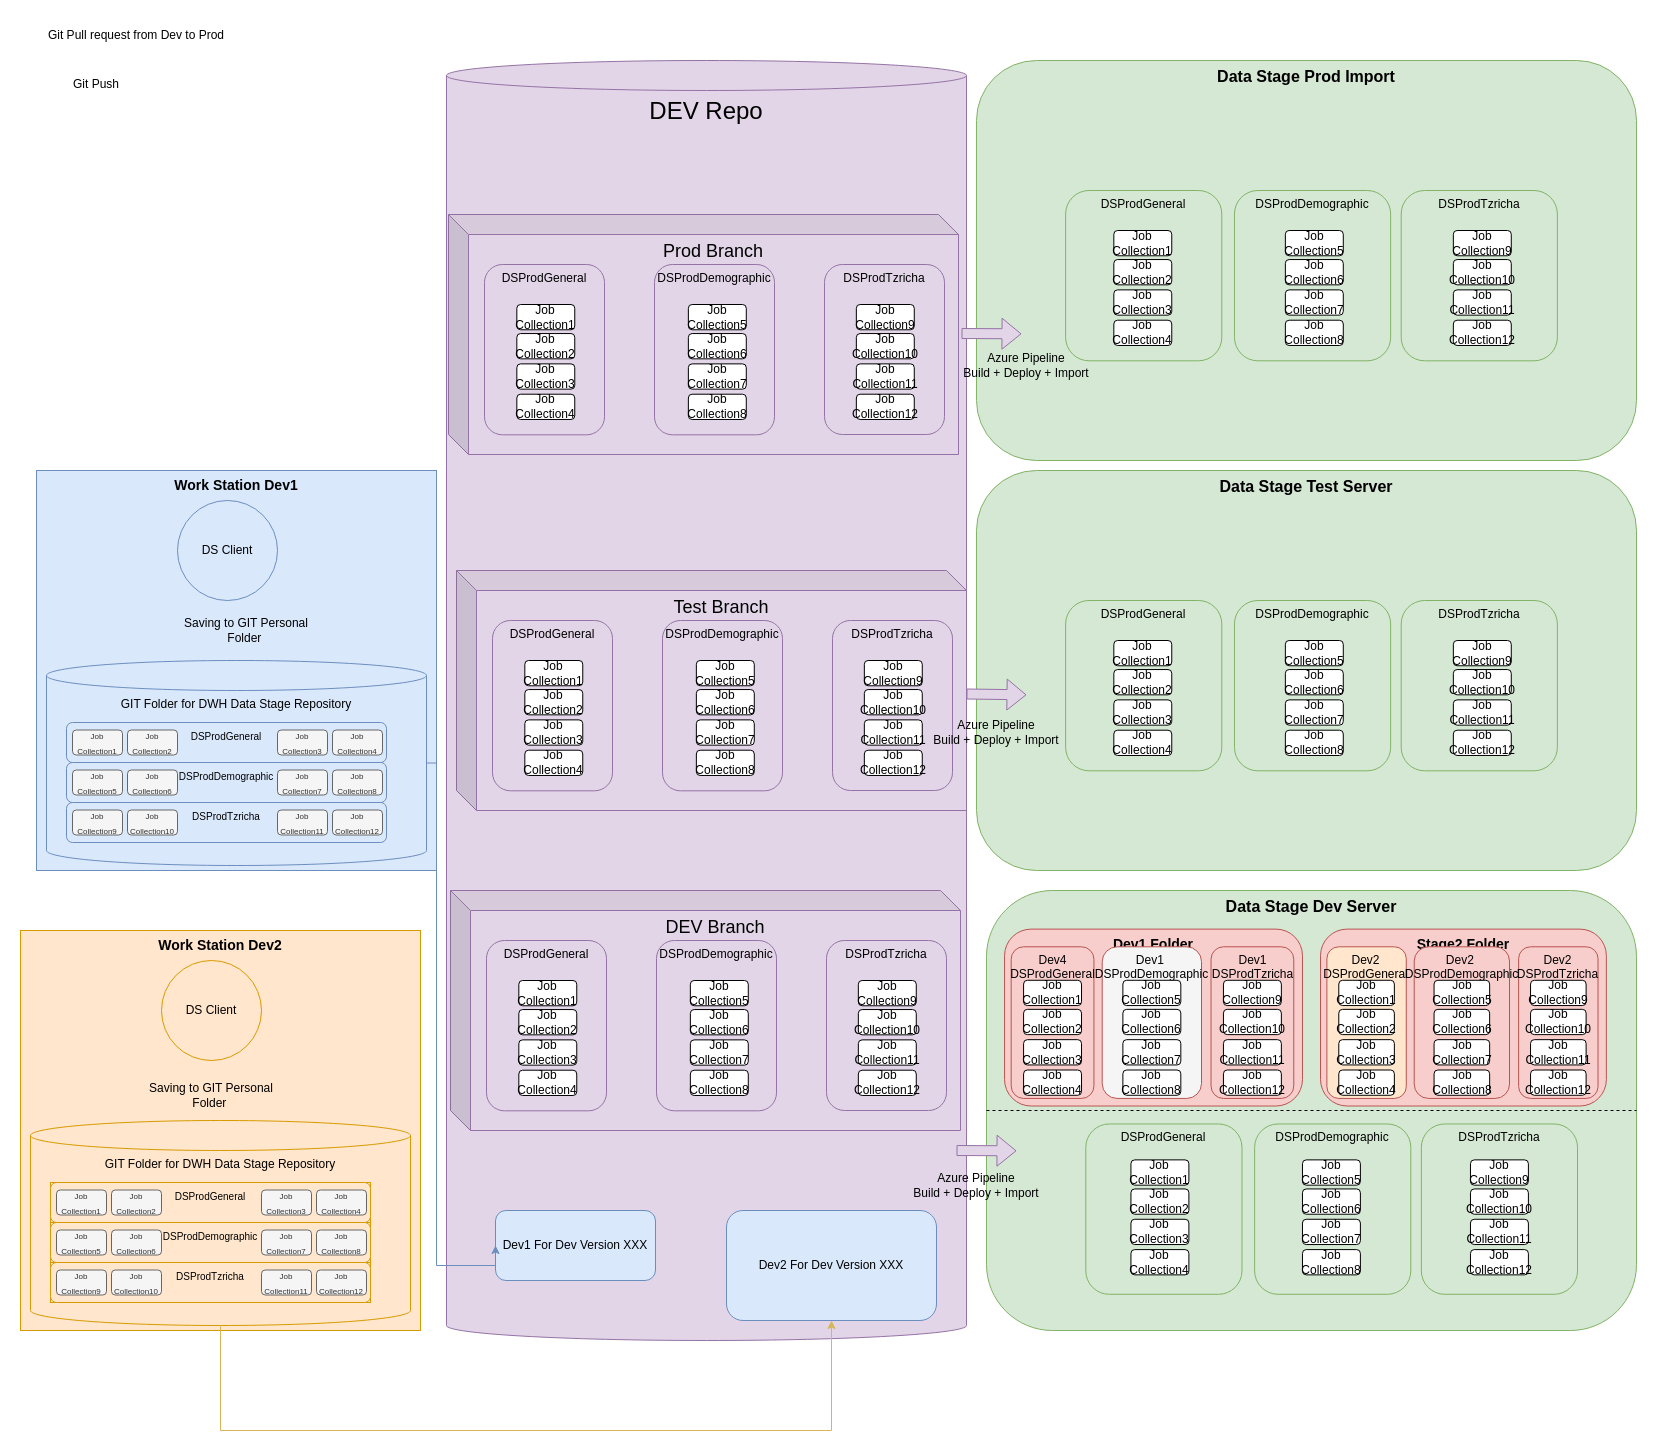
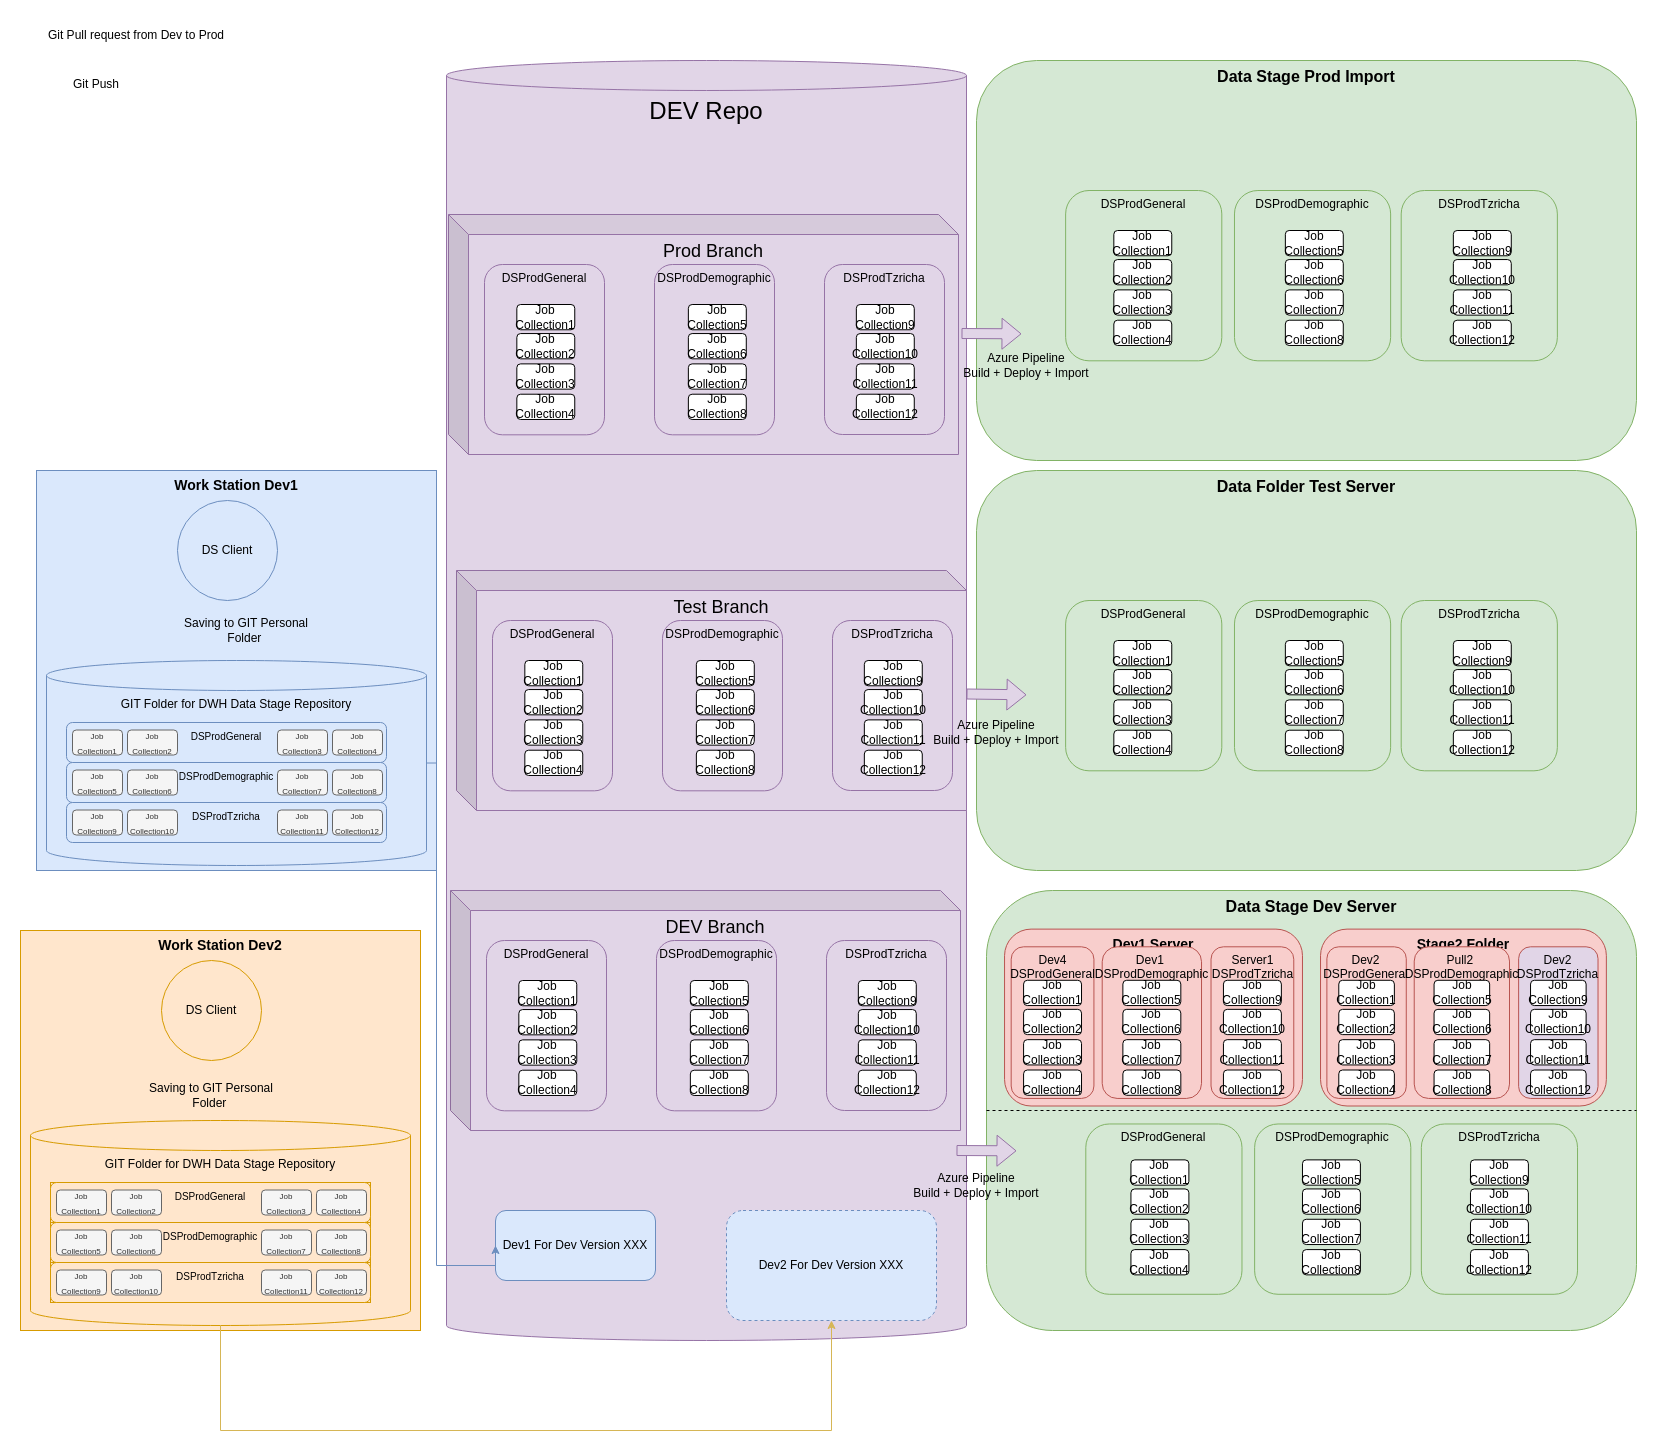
node "Data Stage Test Server": label "Data Stage Test Server" -> "Data Folder Test Server"
node "Dev1 Folder": label "Dev1 Folder" -> "Dev1 Server"
node "Dev1 DSProdDemographic": fillcolor #f5f5f5 -> #f8cecc
node "Dev1 DSProdTzricha": label "Dev1 DSProdTzricha" -> "Server1 DSProdTzricha"
node "Dev2 DSProdGeneral": fillcolor #ffe6cc -> #f8cecc
node "Dev2 DSProdDemographic": label "Dev2 DSProdDemographic" -> "Pull2 DSProdDemographic"
node "Dev2 DSProdTzricha": fillcolor #f8cecc -> #e1d5e7
node "Dev2 For Dev Version XXX": style solid -> dashed
